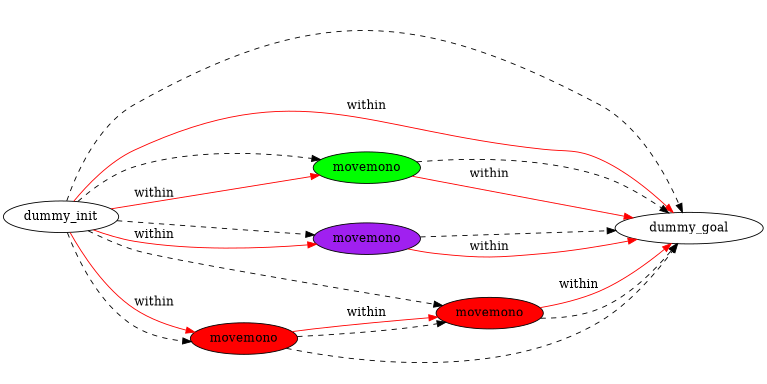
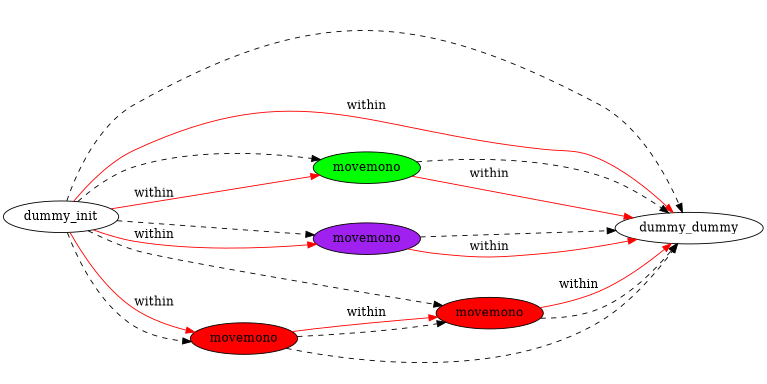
node "dummy_goal": label "dummy_goal" -> "dummy_dummy"
